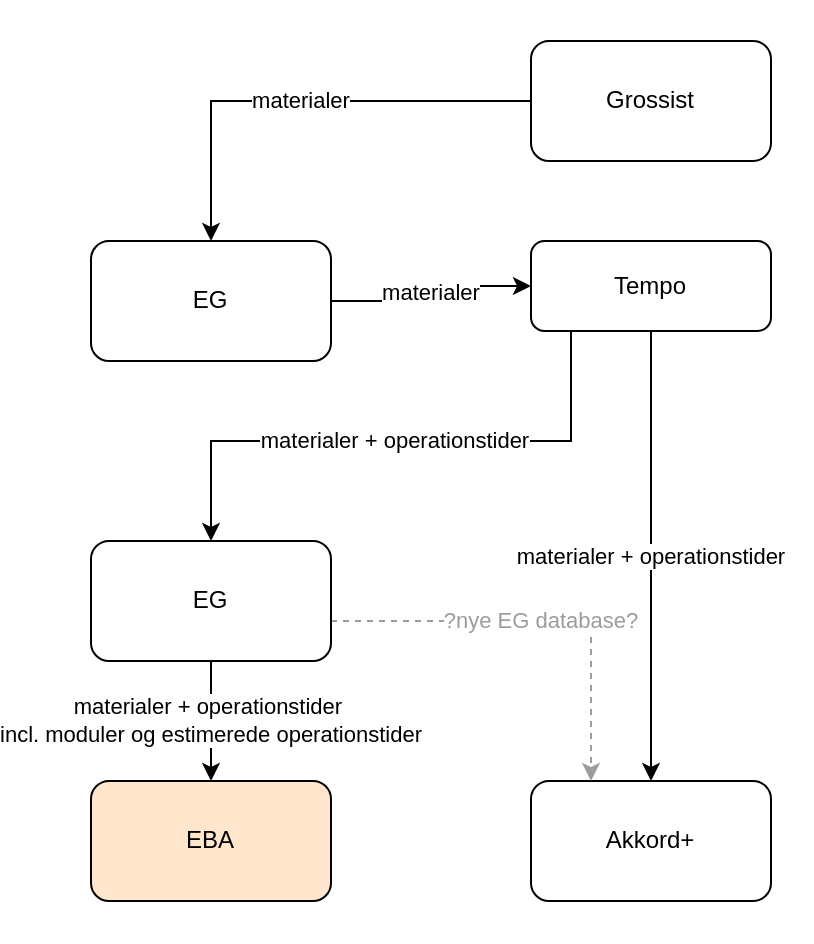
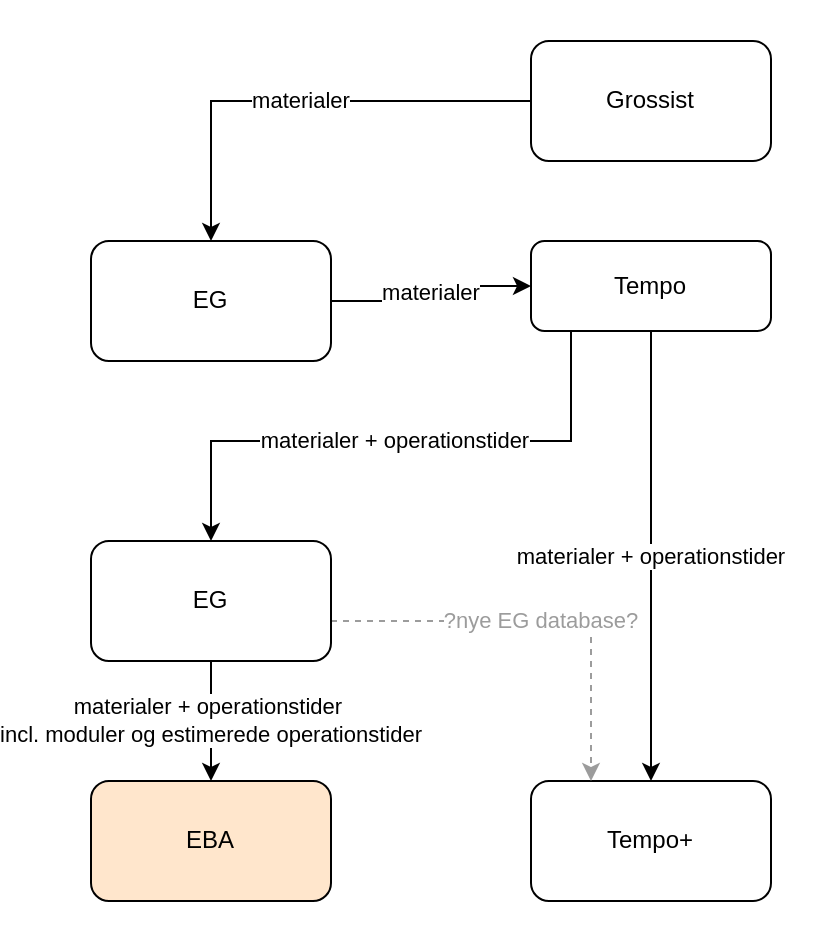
node "Akkord+": label "Akkord+" -> "Tempo+"
